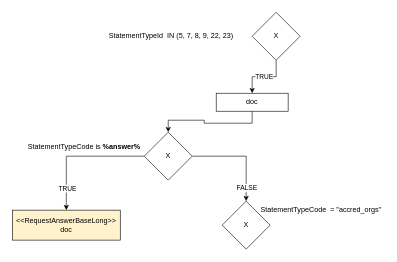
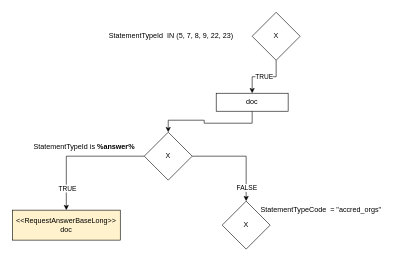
node "StatementTypeCode is %answer%": label "StatementTypeCode is %answer%" -> "StatementTypeId is %answer%"
